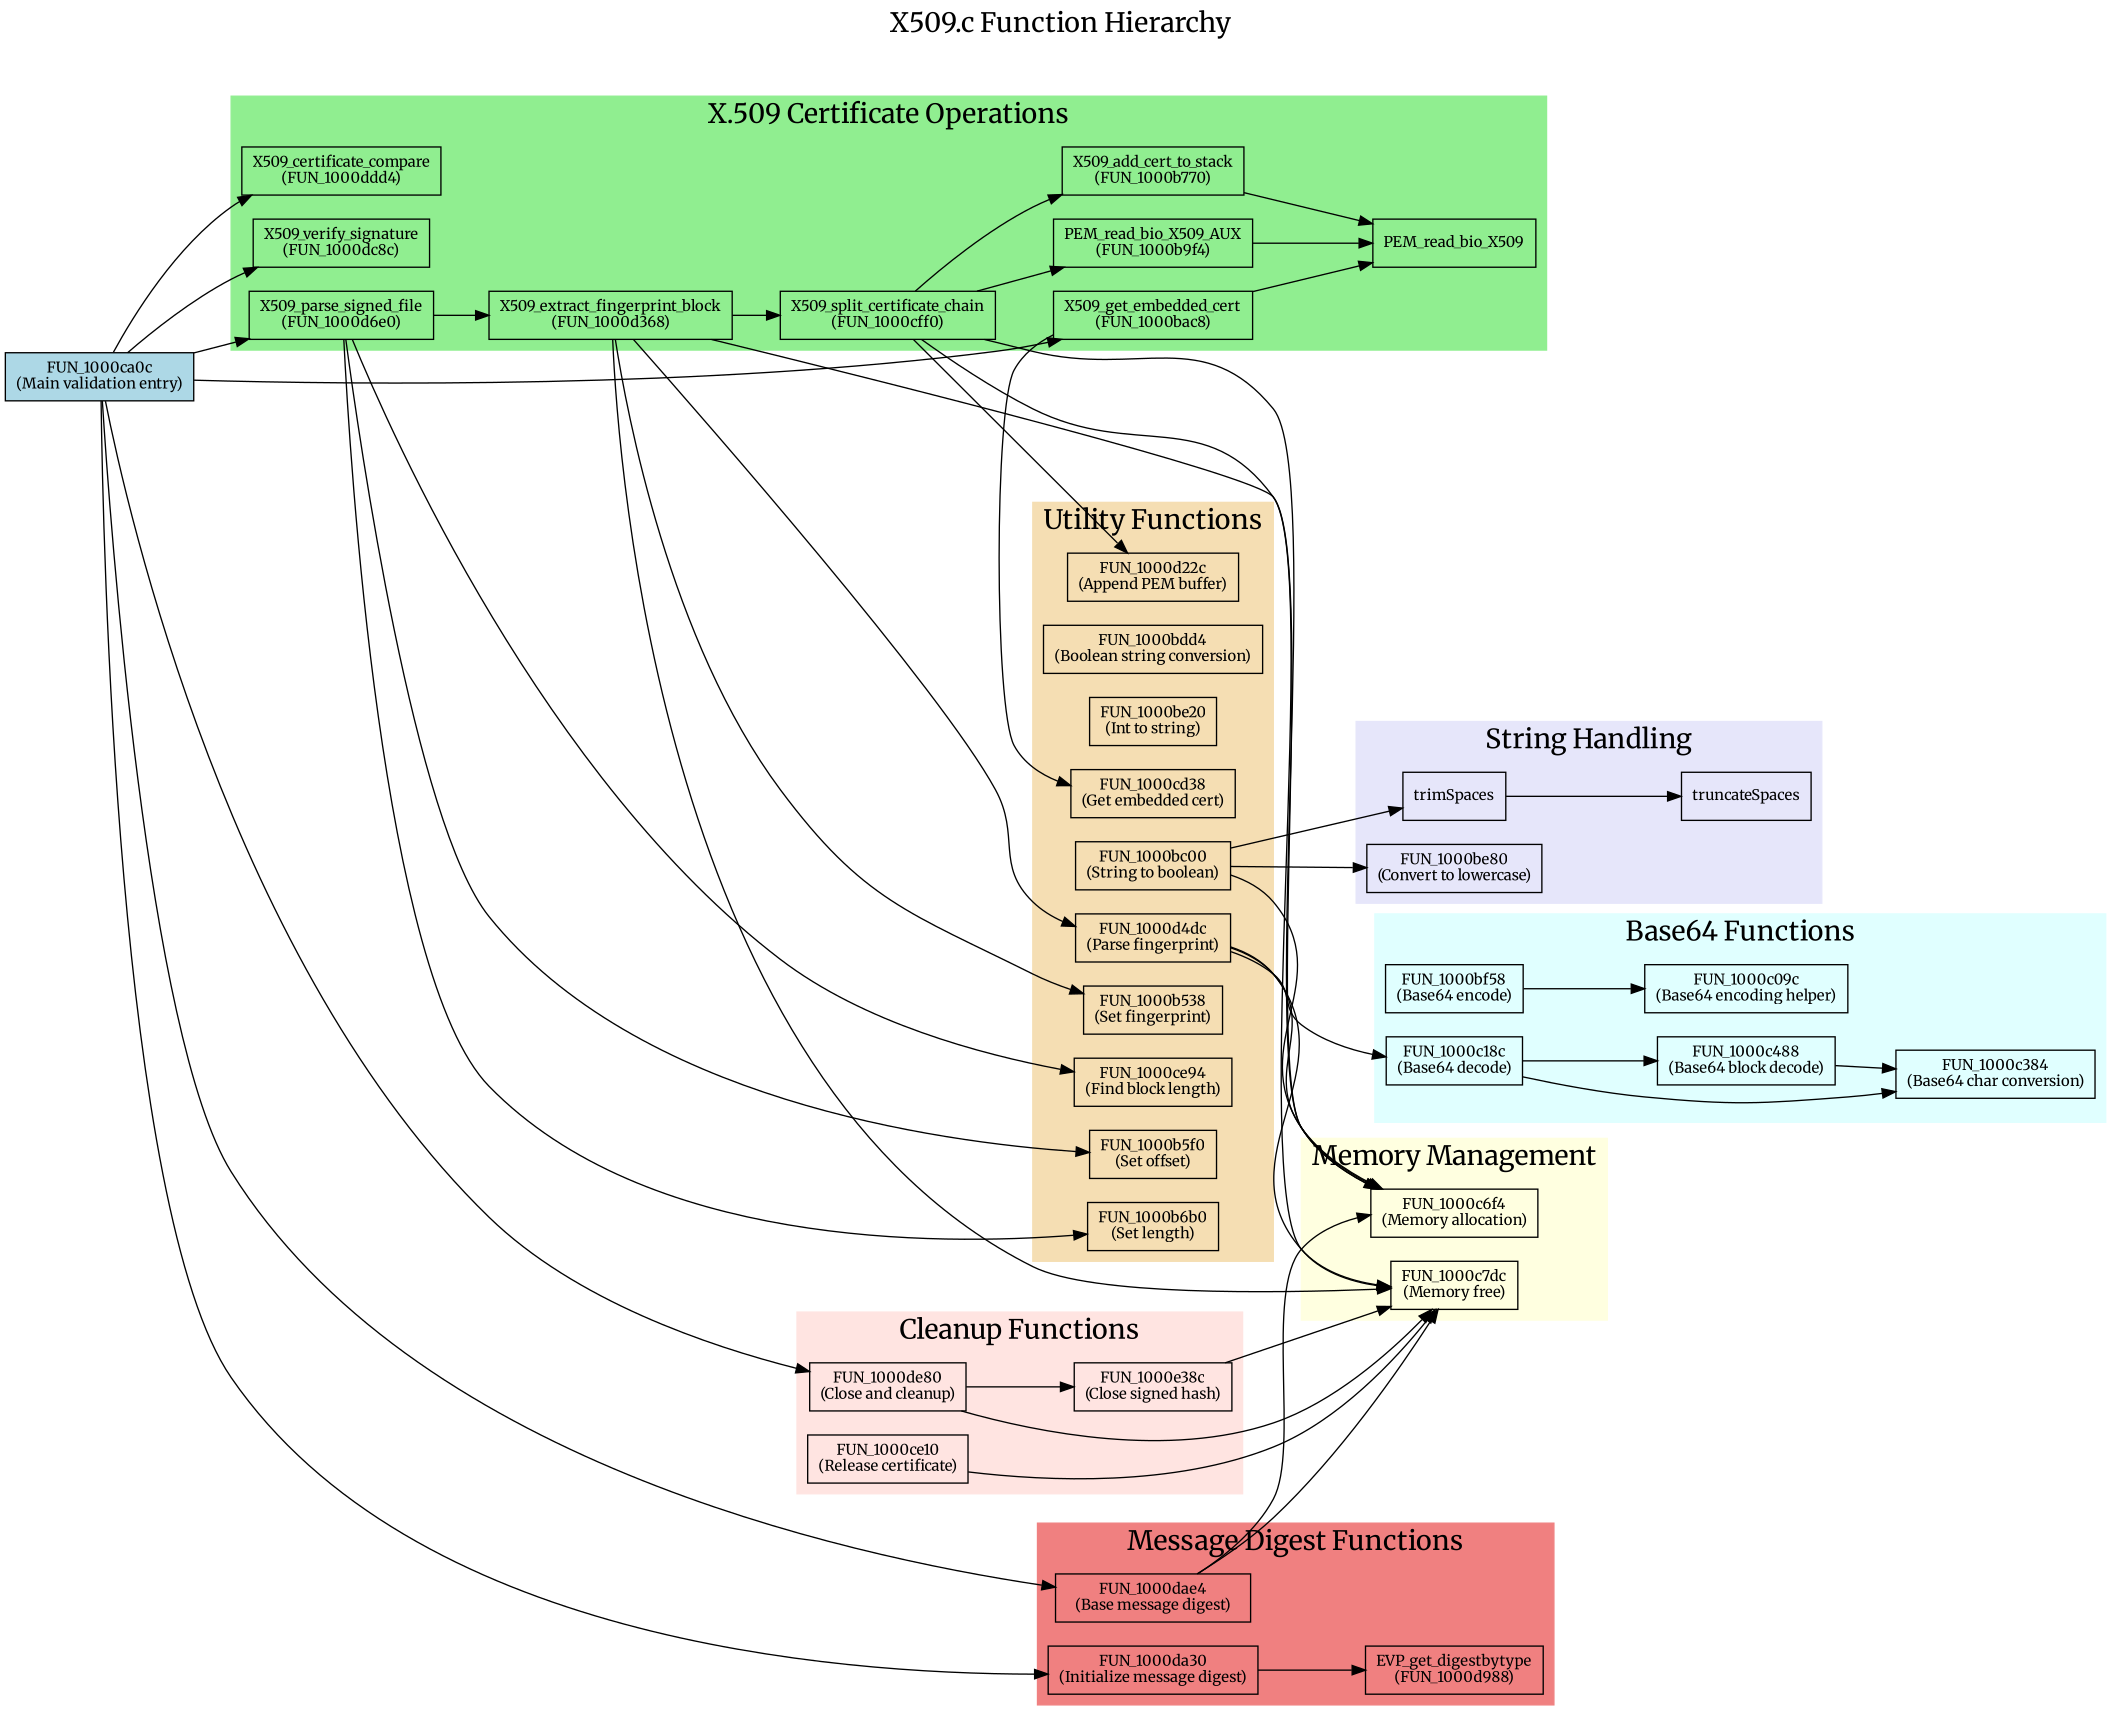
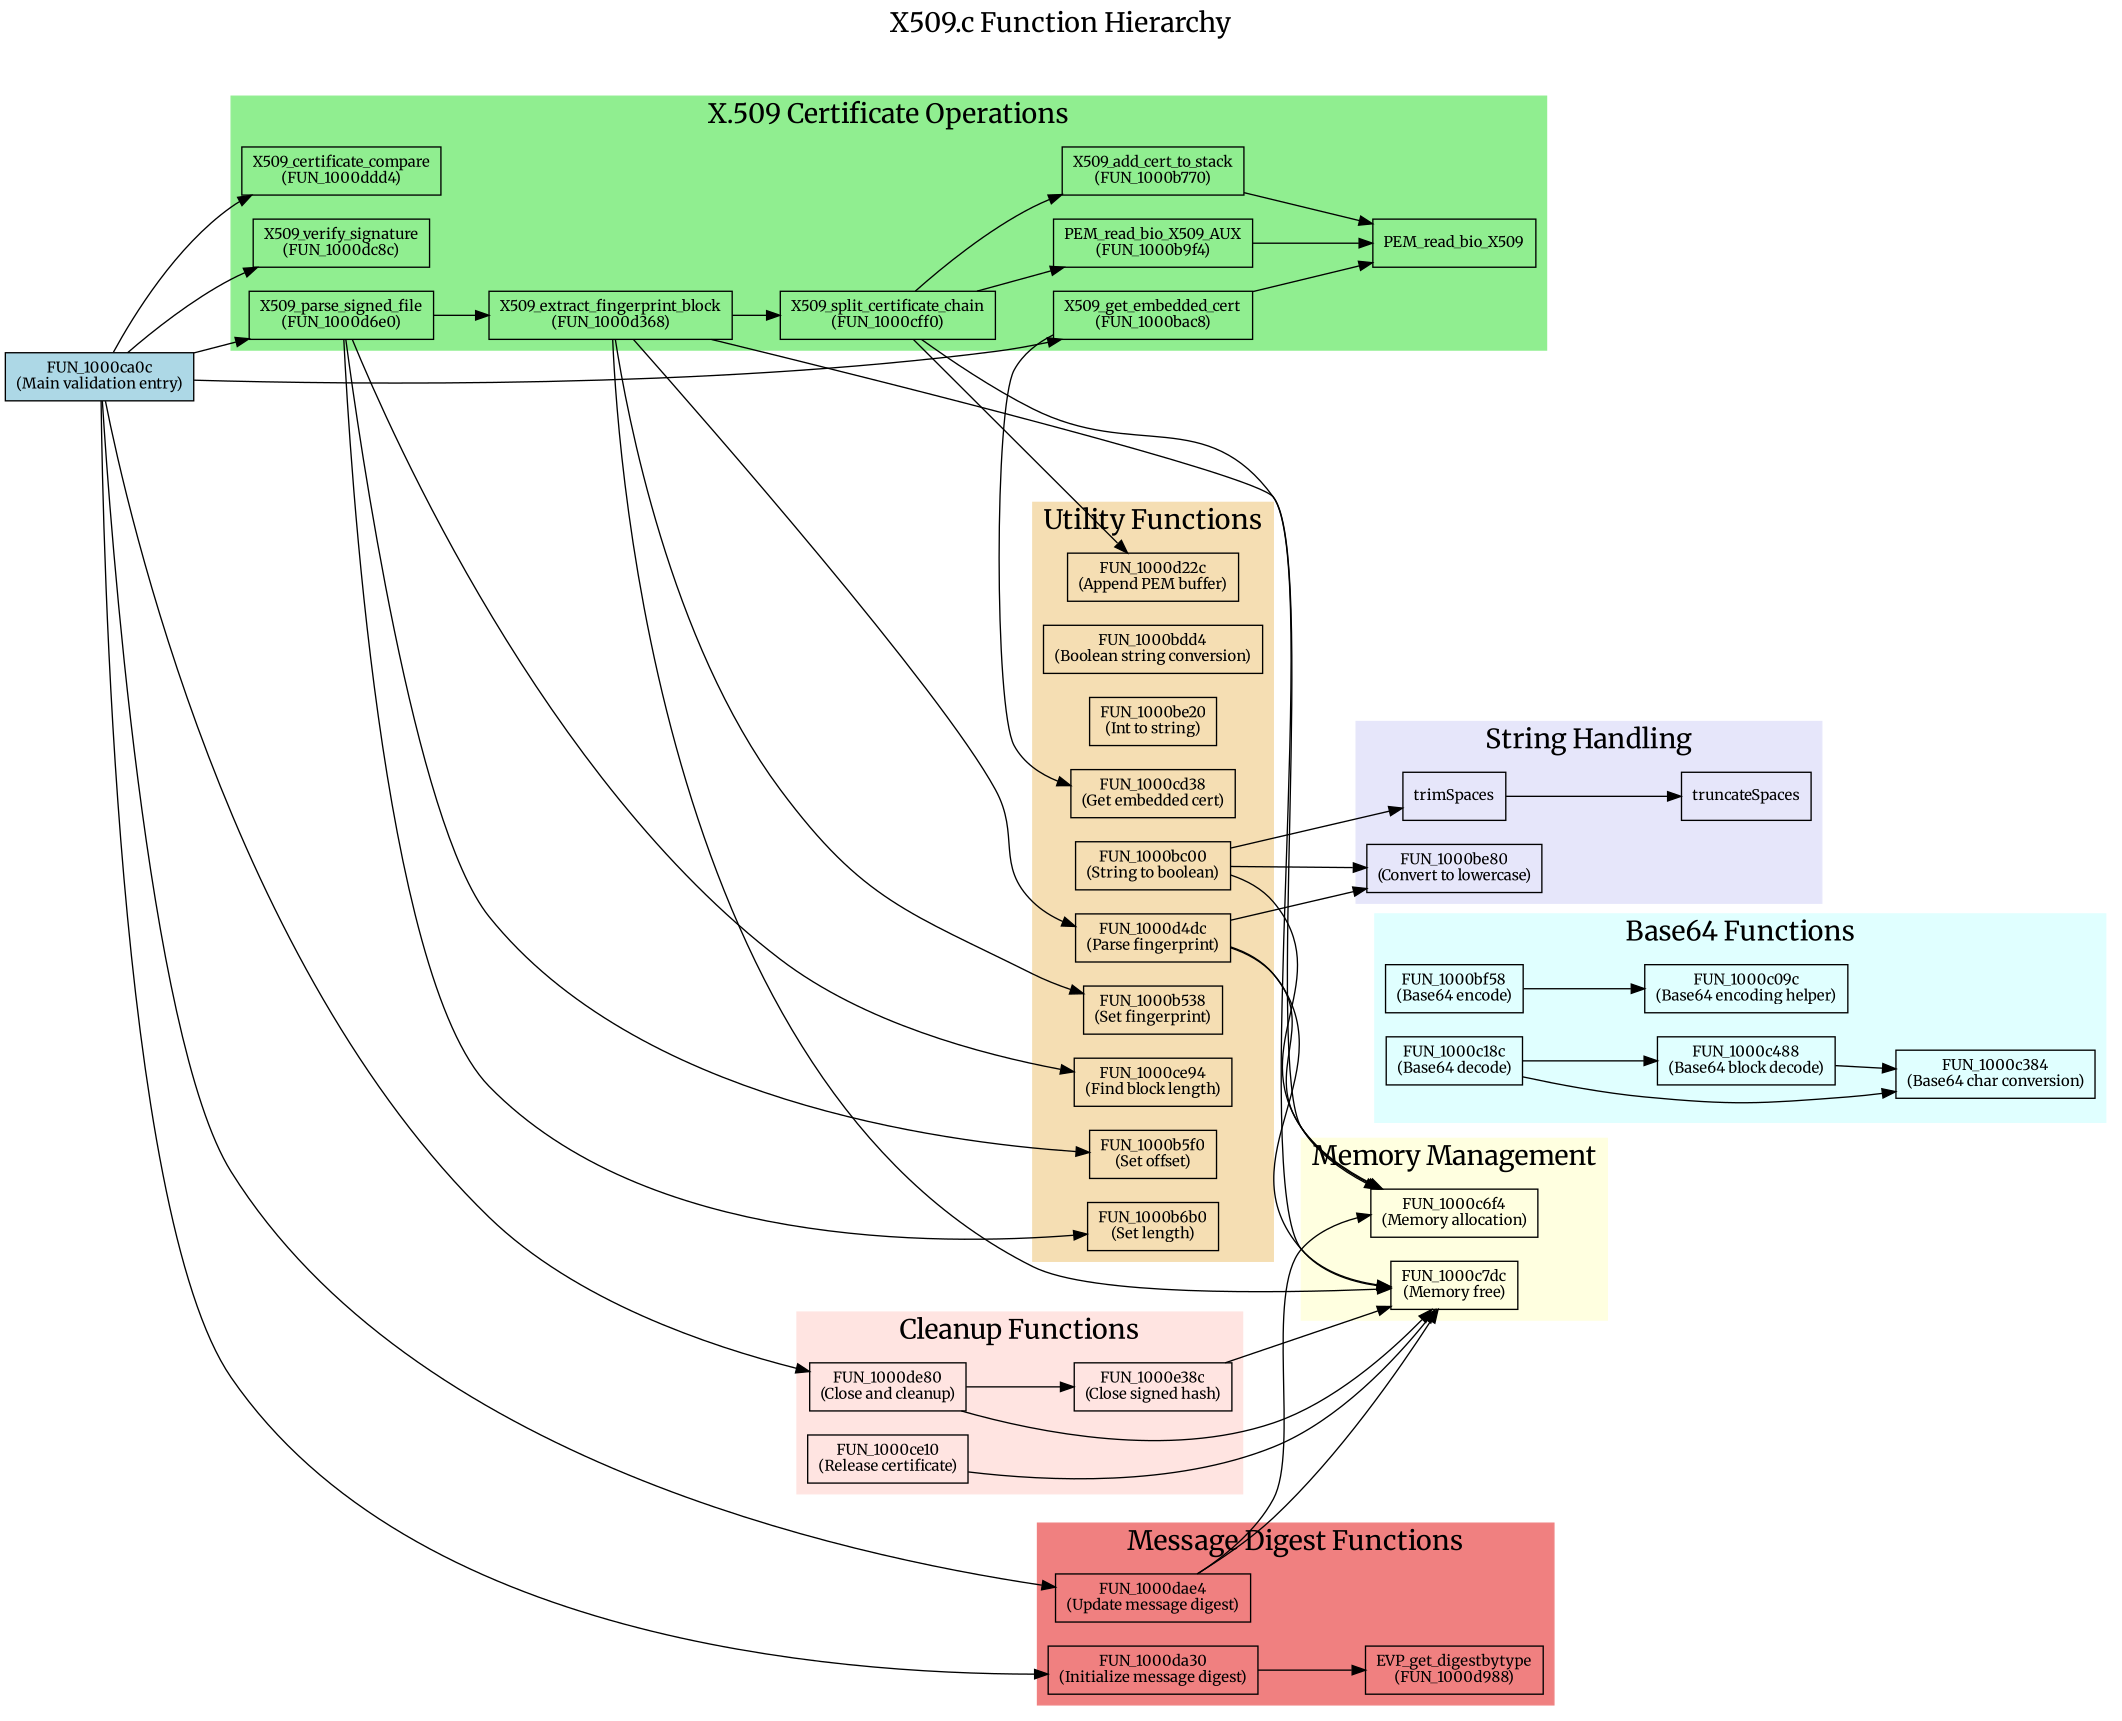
edge "X509_split_certificate_chain (FUN_1000cff0)" -> "FUN_1000c6f4 (Memory allocation)": removed
edge "FUN_1000d4dc (Parse fingerprint)" -> "FUN_1000c18c (Base64 decode)": now "FUN_1000d4dc (Parse fingerprint)" -> "FUN_1000be80 (Convert to lowercase)"
node "FUN_1000dae4 (Base message digest)": label "FUN_1000dae4 (Base message digest)" -> "FUN_1000dae4 (Update message digest)"
